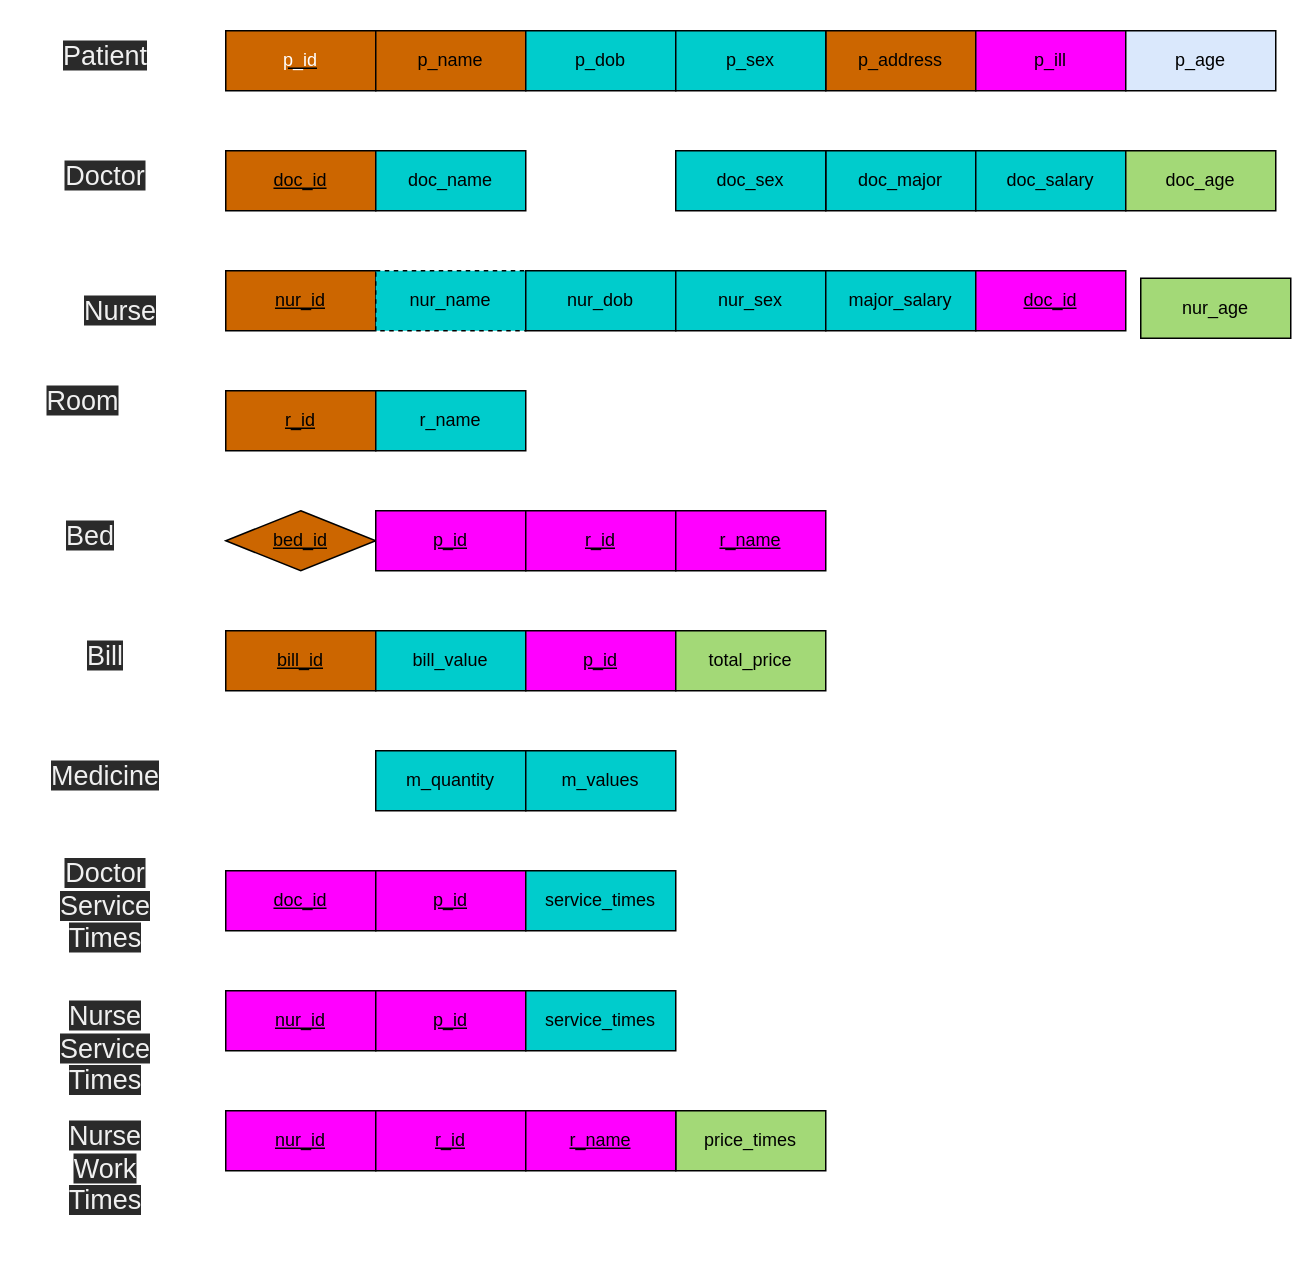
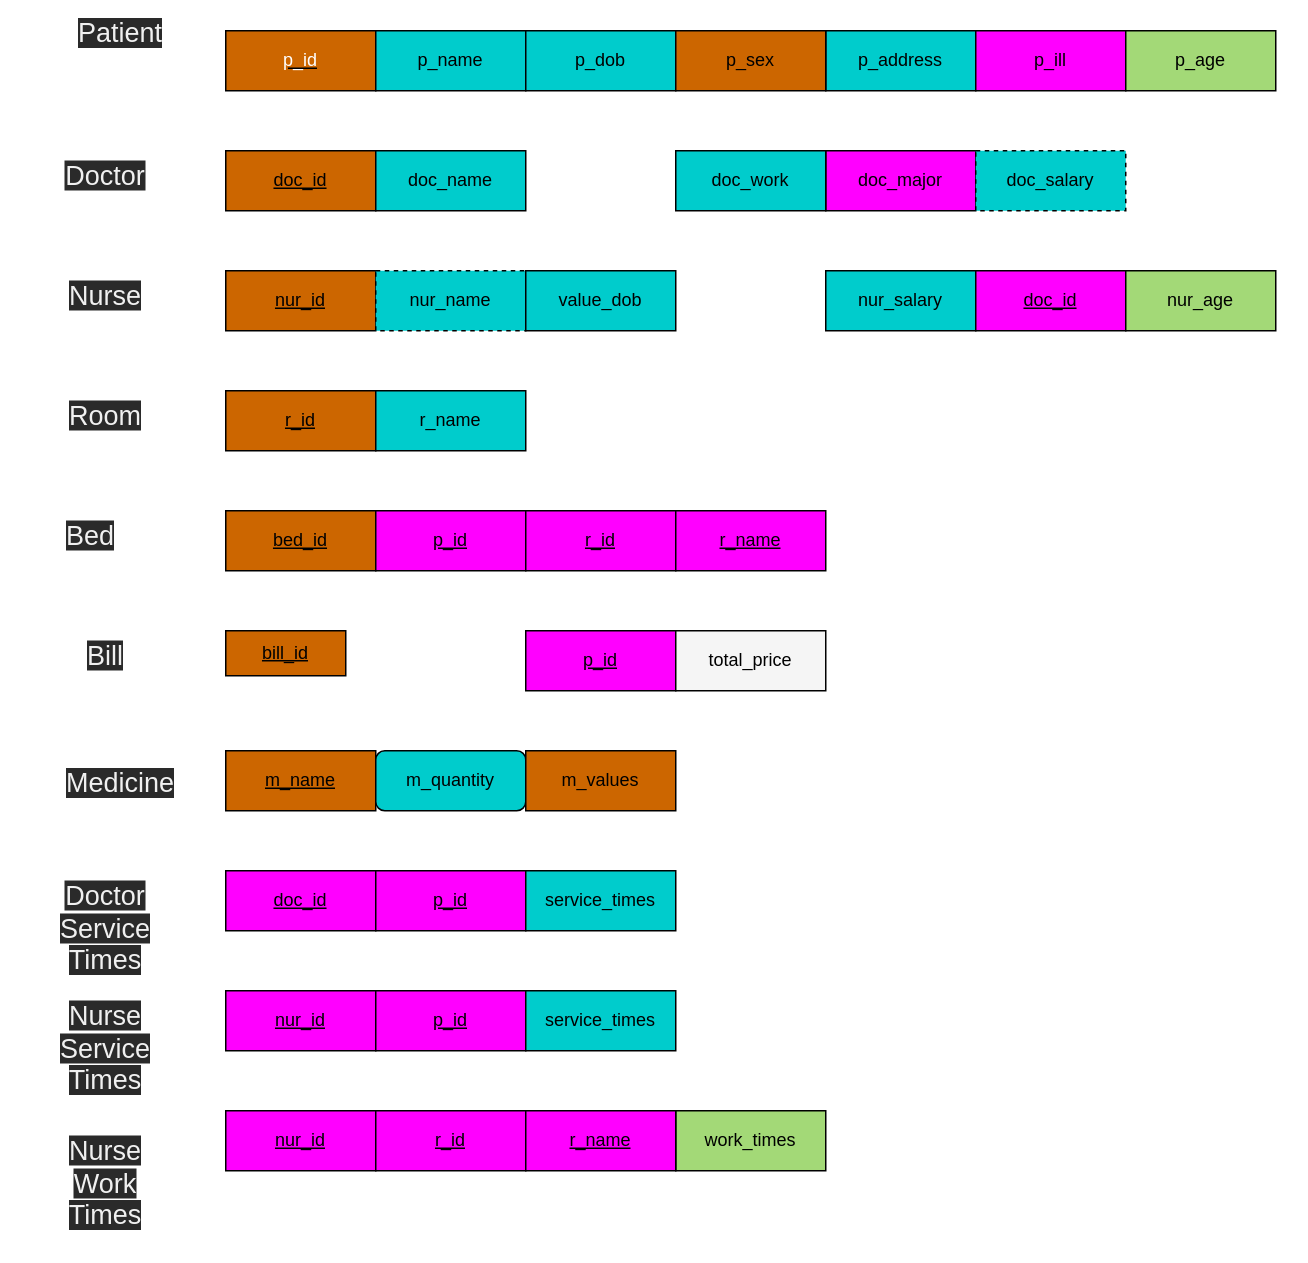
node "Patient": moved (106, 61) -> (121, 38)
node "p_name": fillcolor #cc6600 -> #00cccc
node "p_sex": fillcolor #00cccc -> #cc6600
node "p_address": fillcolor #cc6600 -> #00cccc
node "p_age": fillcolor #dae8fc -> #a3d977
node "doc_sex": label "doc_sex" -> "doc_work"
node "doc_major": fillcolor #00cccc -> #ff00ff
node "doc_salary": style solid -> dashed
node "doc_age": removed
node "nur_dob": label "nur_dob" -> "value_dob"
node "nur_sex": removed
node "major_salary": label "major_salary" -> "nur_salary"
node "nur_age": moved (1216, 308) -> (1201, 301)
node "Nurse": moved (121, 316) -> (106, 301)
node "Room": moved (83, 406) -> (106, 421)
node "bed_id": shape diamond -> rectangle
node "bill_id": size 150x60 -> 120x45
node "bill_value": removed
node "total_price": fillcolor #a3d977 -> #f5f5f5
node "Medicine": moved (106, 781) -> (121, 788)
node "m_name": added
node "m_quantity": shape rectangle -> rounded rectangle
node "m_values": fillcolor #00cccc -> #cc6600
node "Doctor Service Times": moved (106, 908) -> (106, 931)
node "price_times": label "price_times" -> "work_times"
node "Nurse Work Times": moved (106, 1171) -> (106, 1186)
